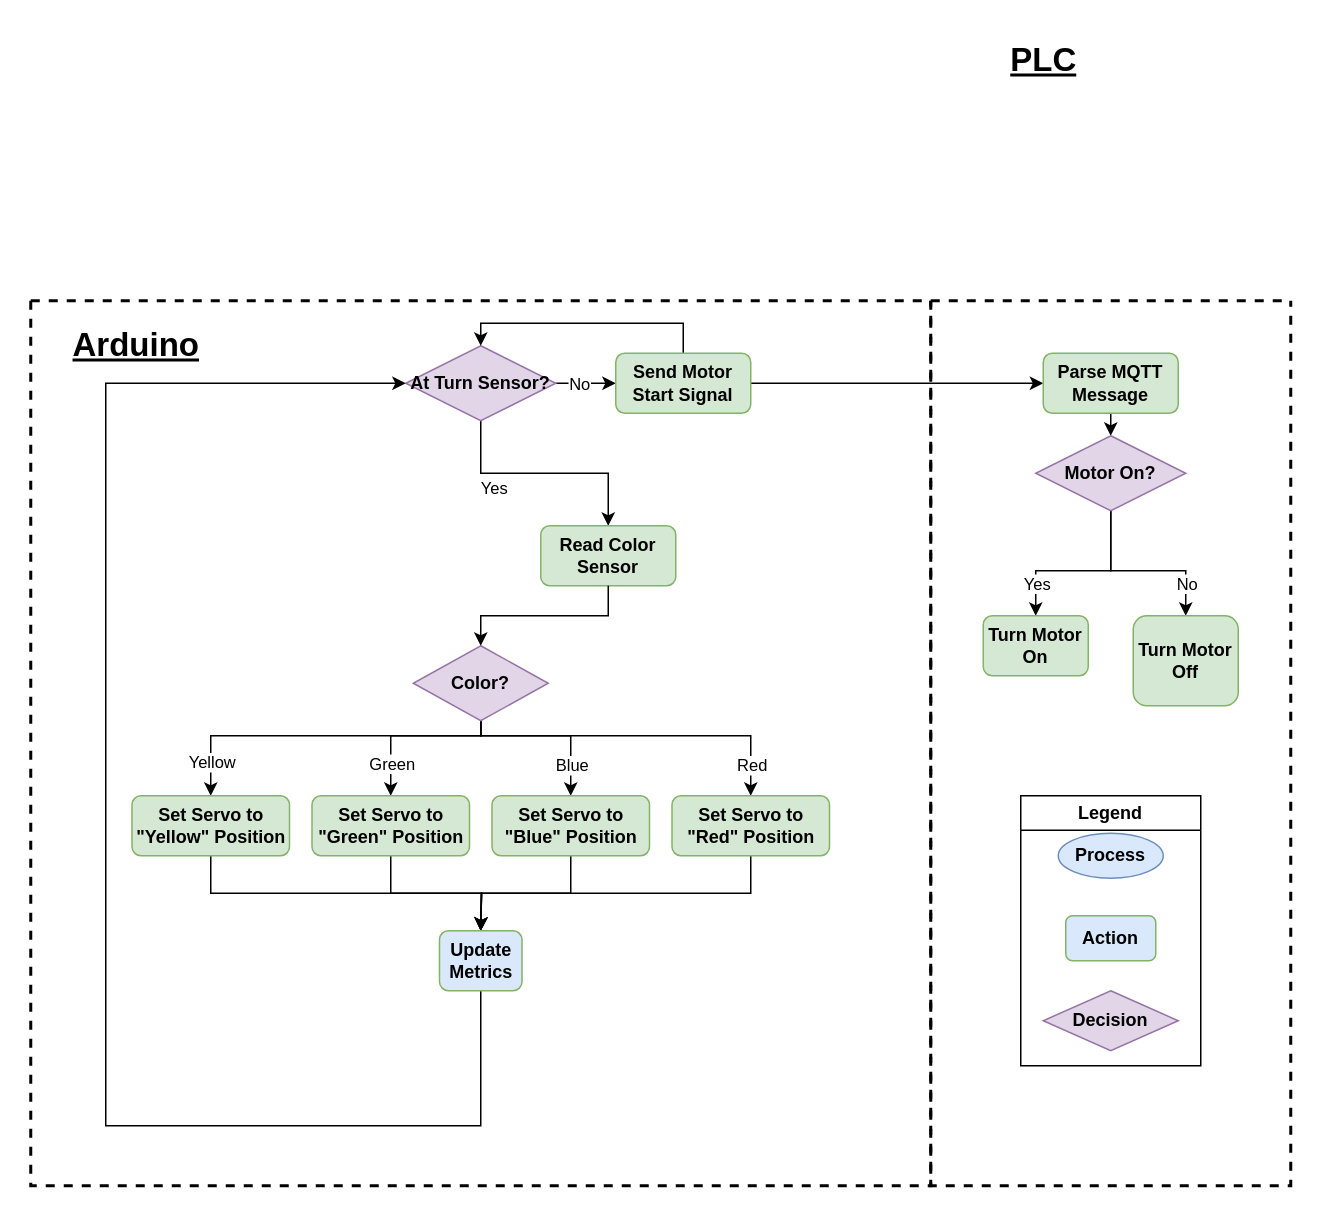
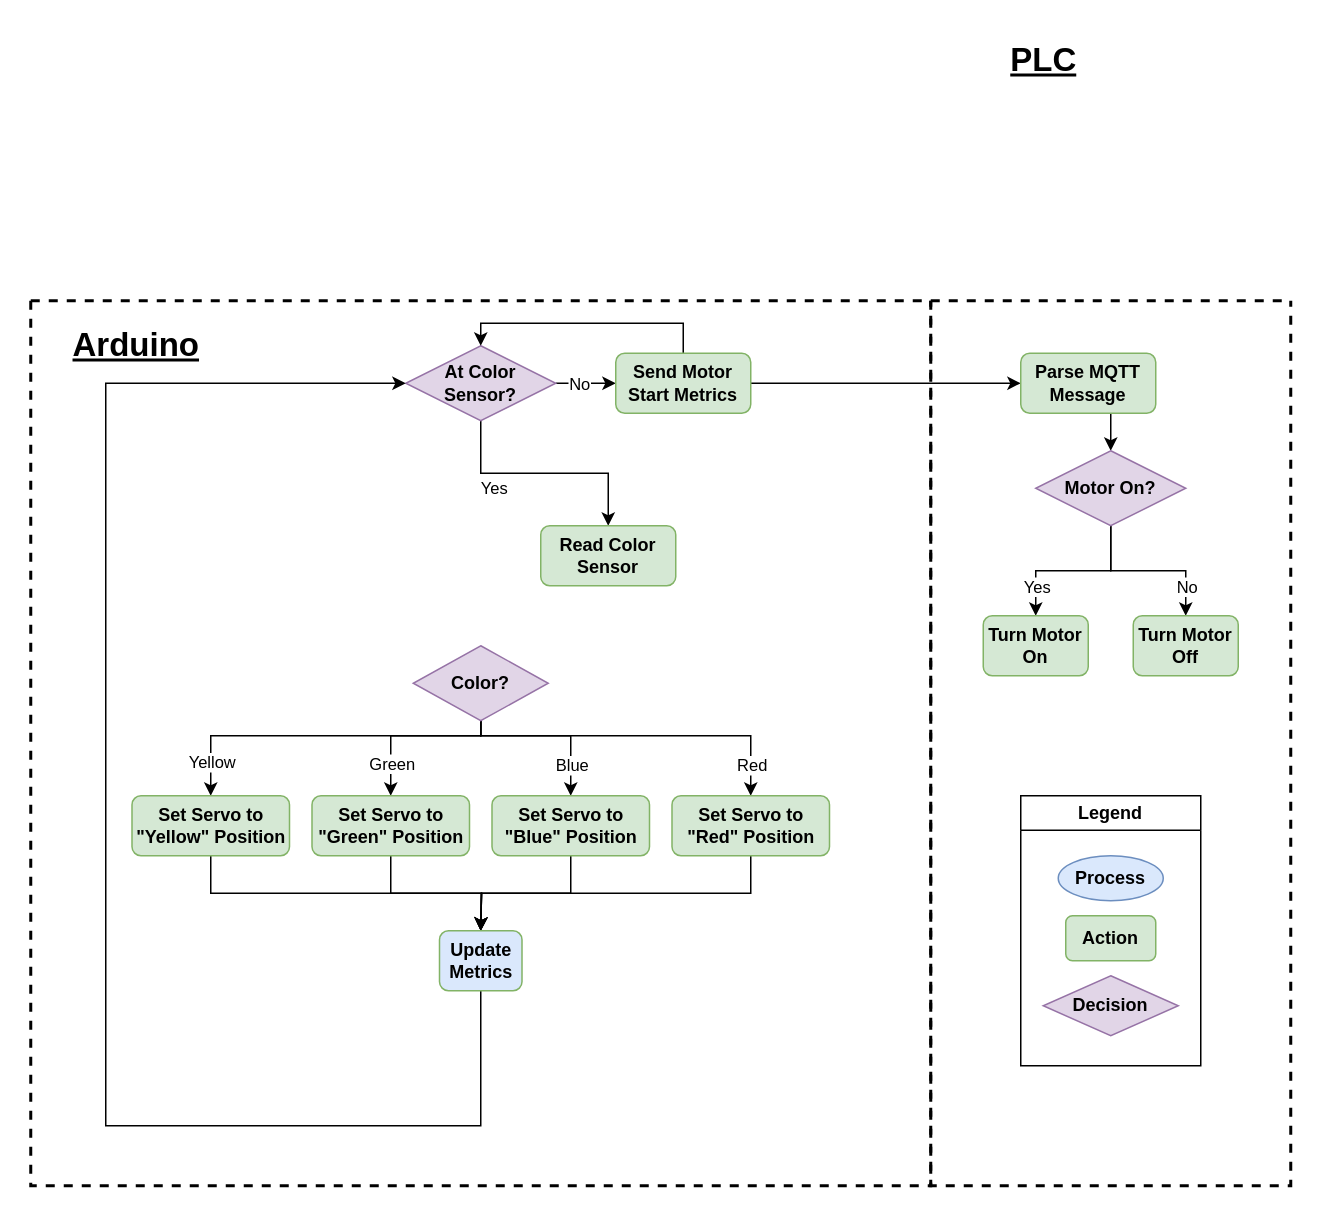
node "At Turn Sensor?": label "At Turn Sensor?" -> "At Color Sensor?"
node "Send Motor Start Signal": label "Send Motor Start Signal" -> "Send Motor Start Metrics"
node "Parse MQTT Message": moved (1111, 383) -> (1088, 383)
node "Motor On?": moved (1111, 473) -> (1111, 488)
edge "Read Color Sensor" -> "Color?": removed
node "Turn Motor Off": size 105x90 -> 105x60
node "Process": moved (1111, 856) -> (1111, 878)
node "Action": fillcolor #dae8fc -> #d5e8d4
node "Decision": moved (1111, 1021) -> (1111, 1006)
